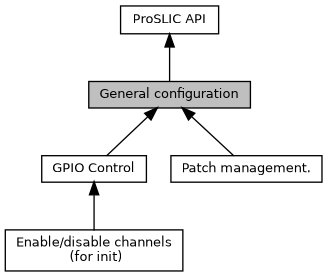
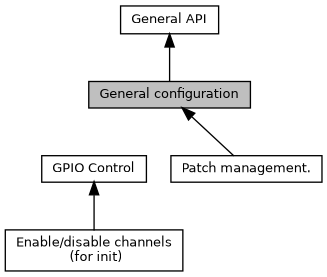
node "ProSLIC API": label "ProSLIC API" -> "General API"
edge "GPIO Control" -> "General configuration": removed
